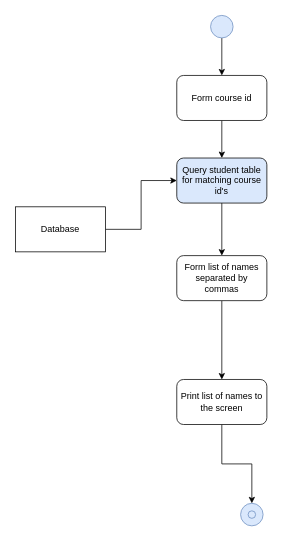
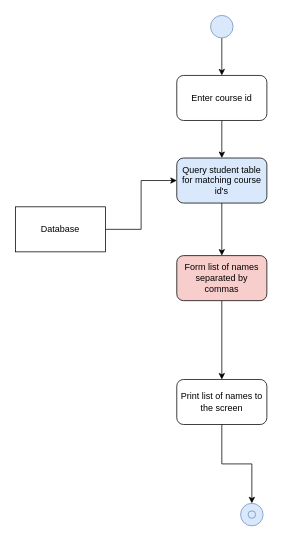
node "Form course id": label "Form course id" -> "Enter course id"
node "Form list of names separated by commas": fillcolor #ffffff -> #f8cecc
